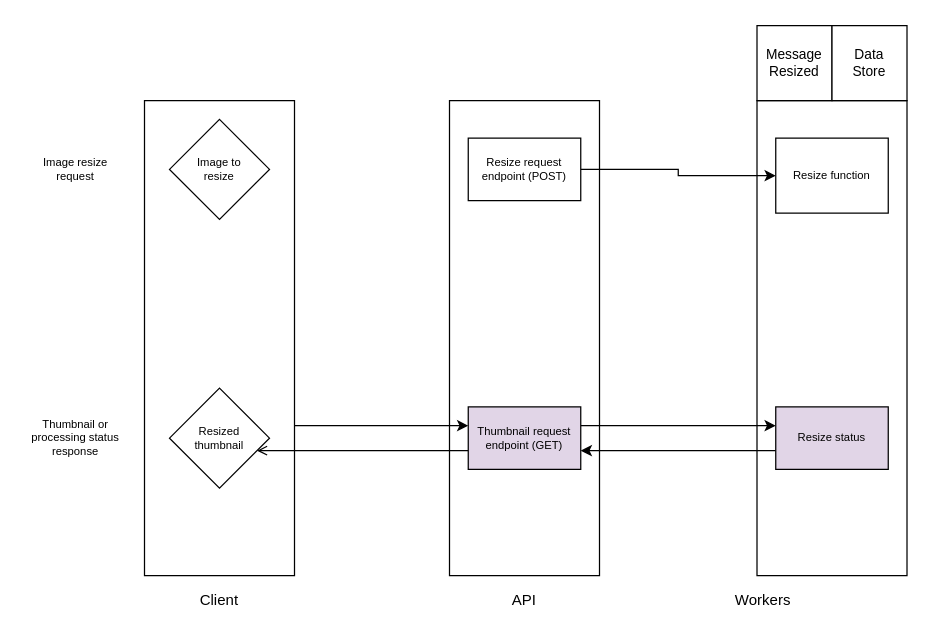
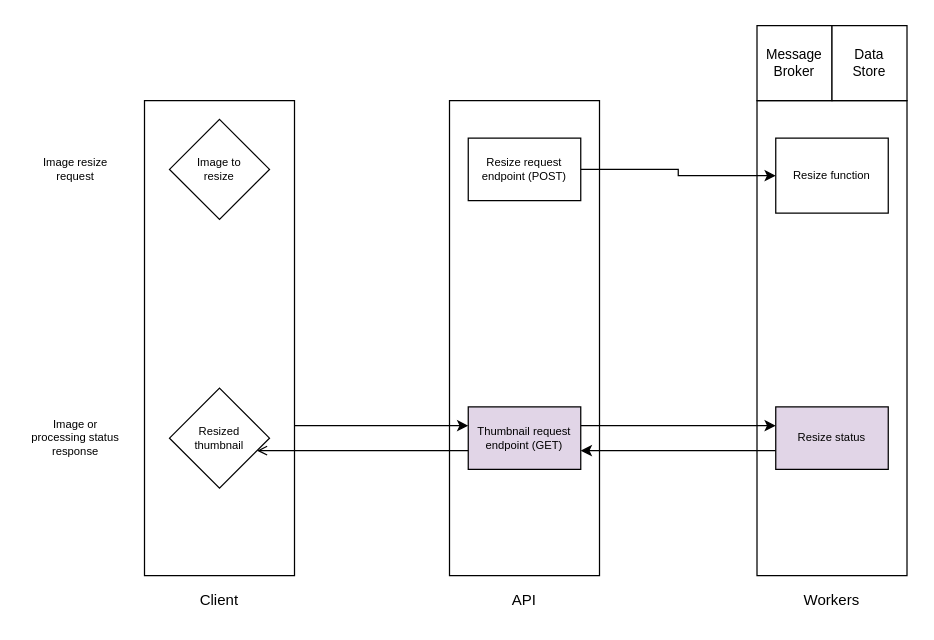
node "Message Resized": label "Message Resized" -> "Message Broker"
node "Thumbnail or processing status response": label "Thumbnail or processing status response" -> "Image or processing status response"
node "Workers": moved (763, 601) -> (832, 601)
